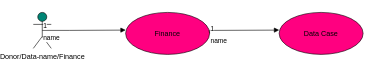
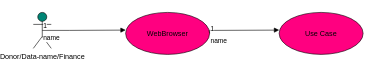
node "Finance": label "Finance" -> "WebBrowser"
node "Data Case": label "Data Case" -> "Use Case"
